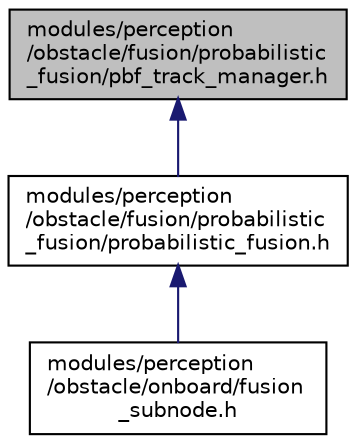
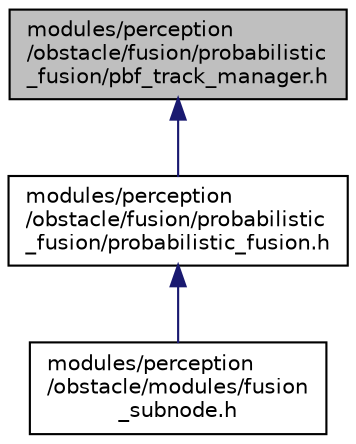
node "modules/perception /obstacle/onboard/fusion _subnode.h": label "modules/perception /obstacle/onboard/fusion _subnode.h" -> "modules/perception /obstacle/modules/fusion _subnode.h"
